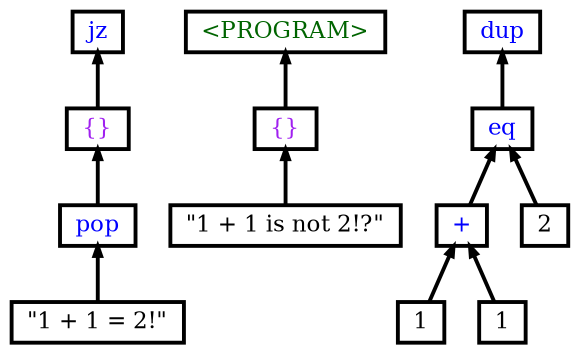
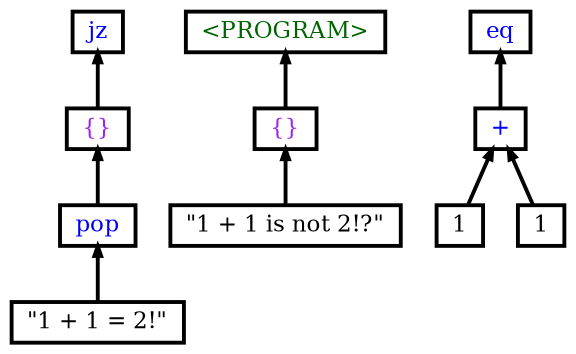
node "dup": removed
node "2": removed
